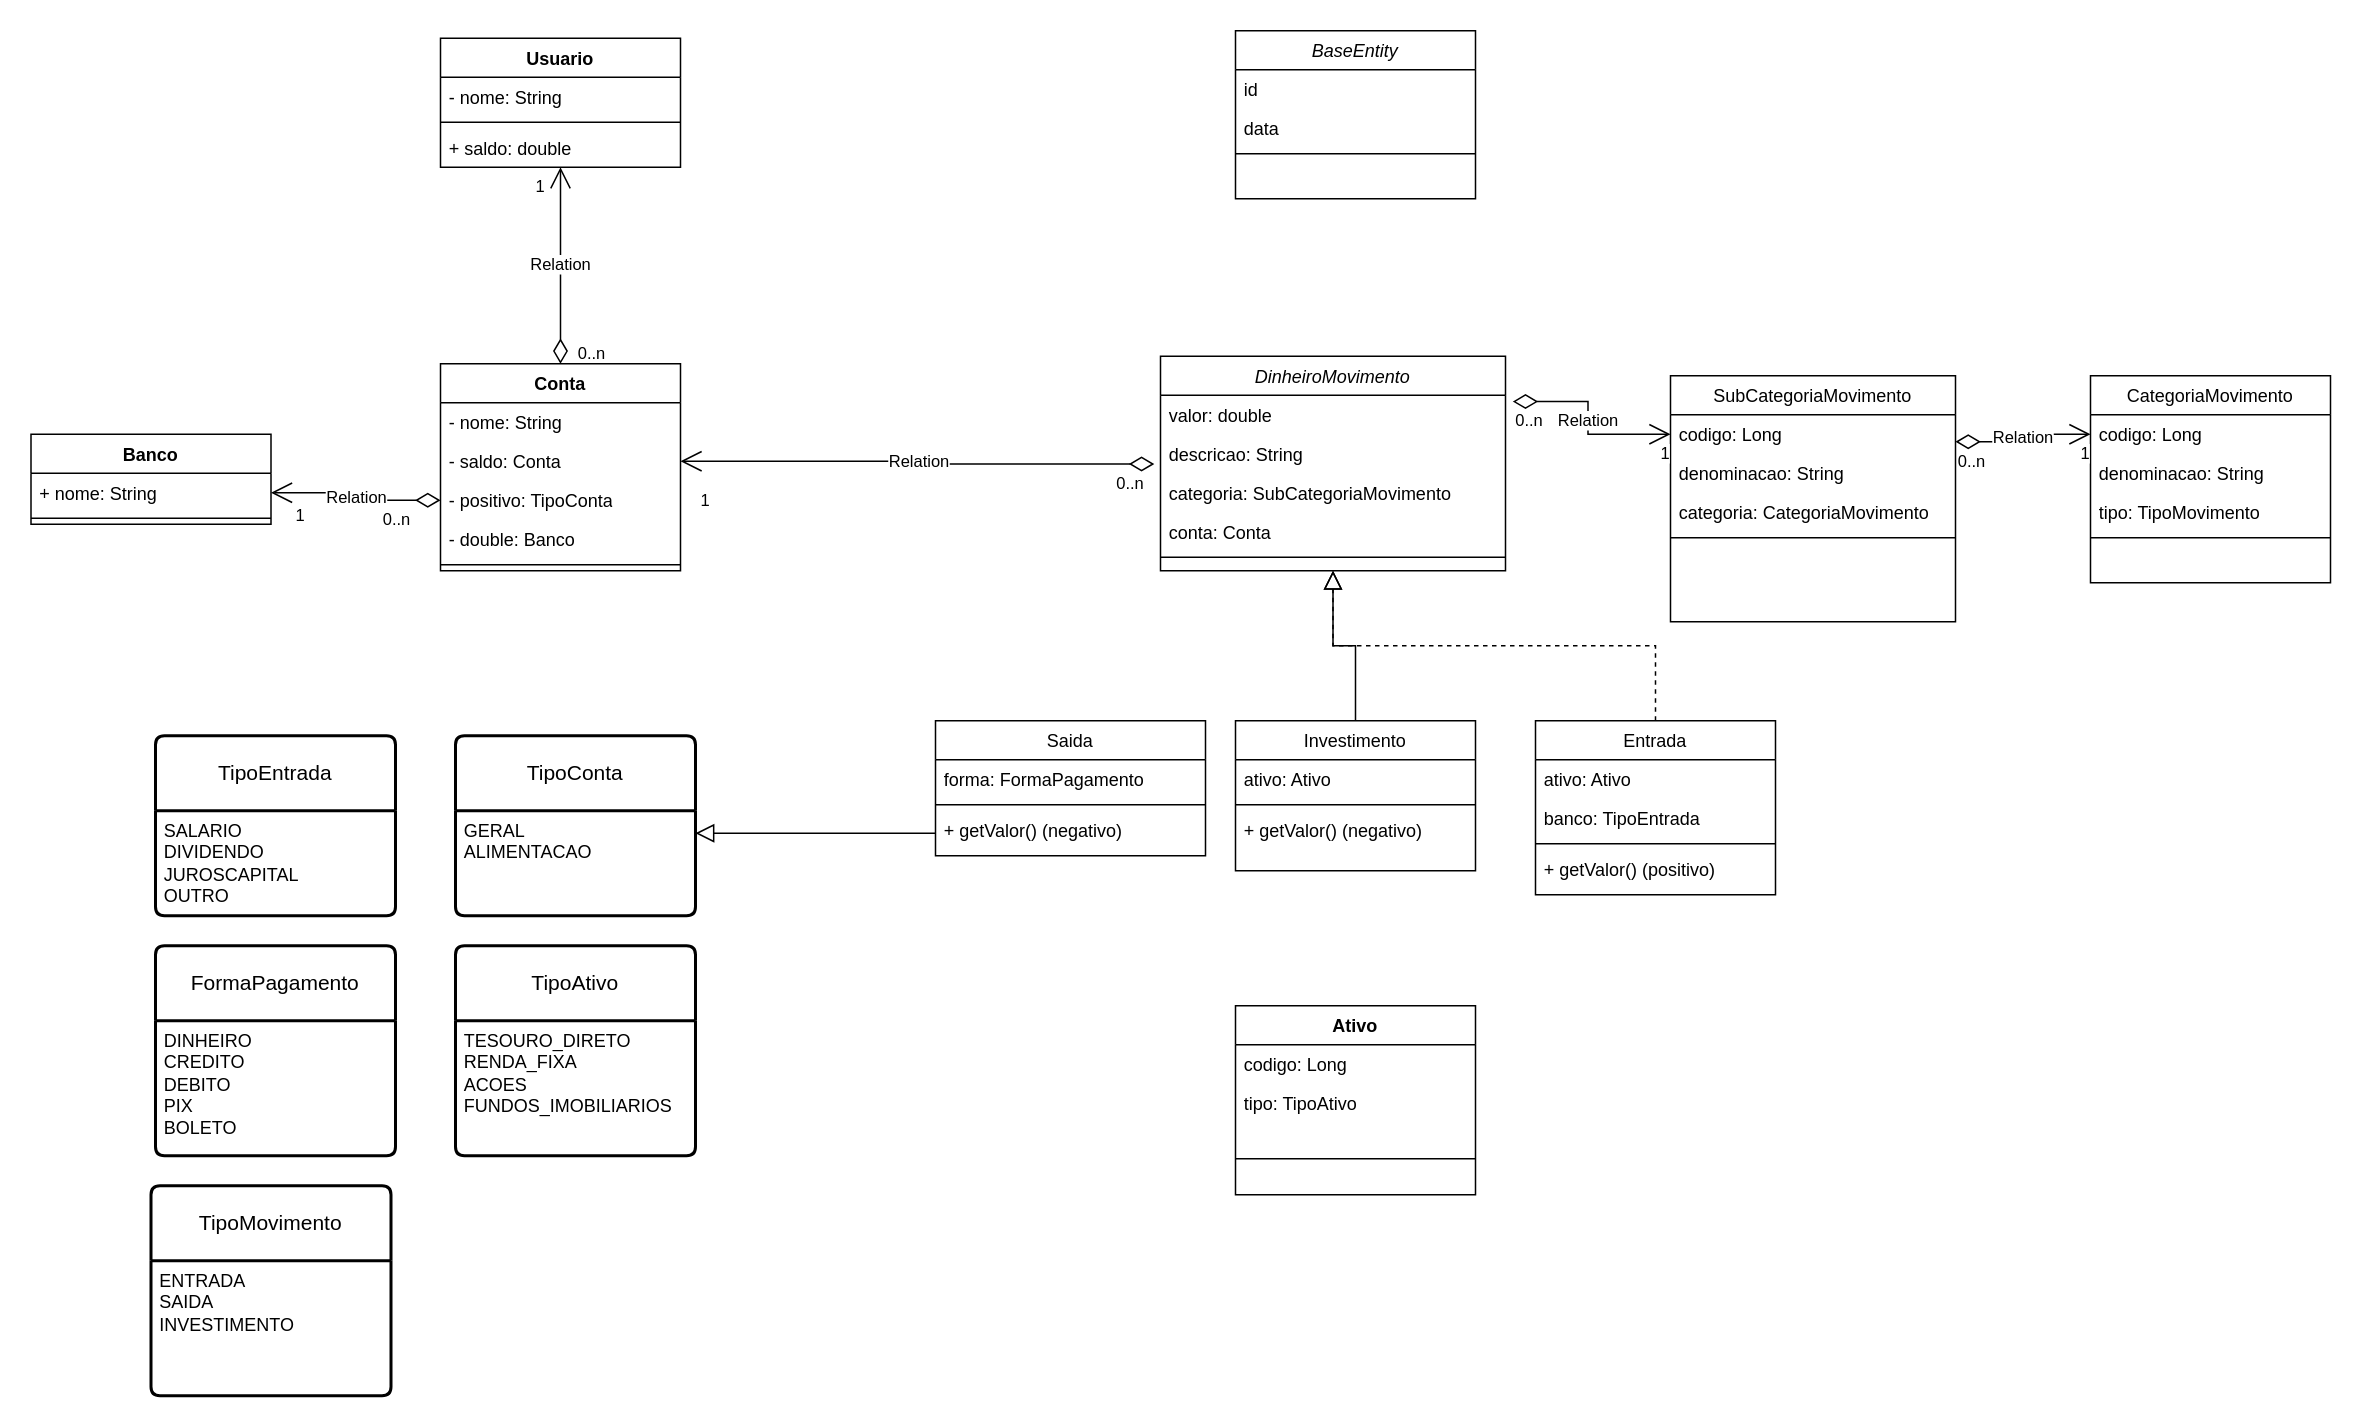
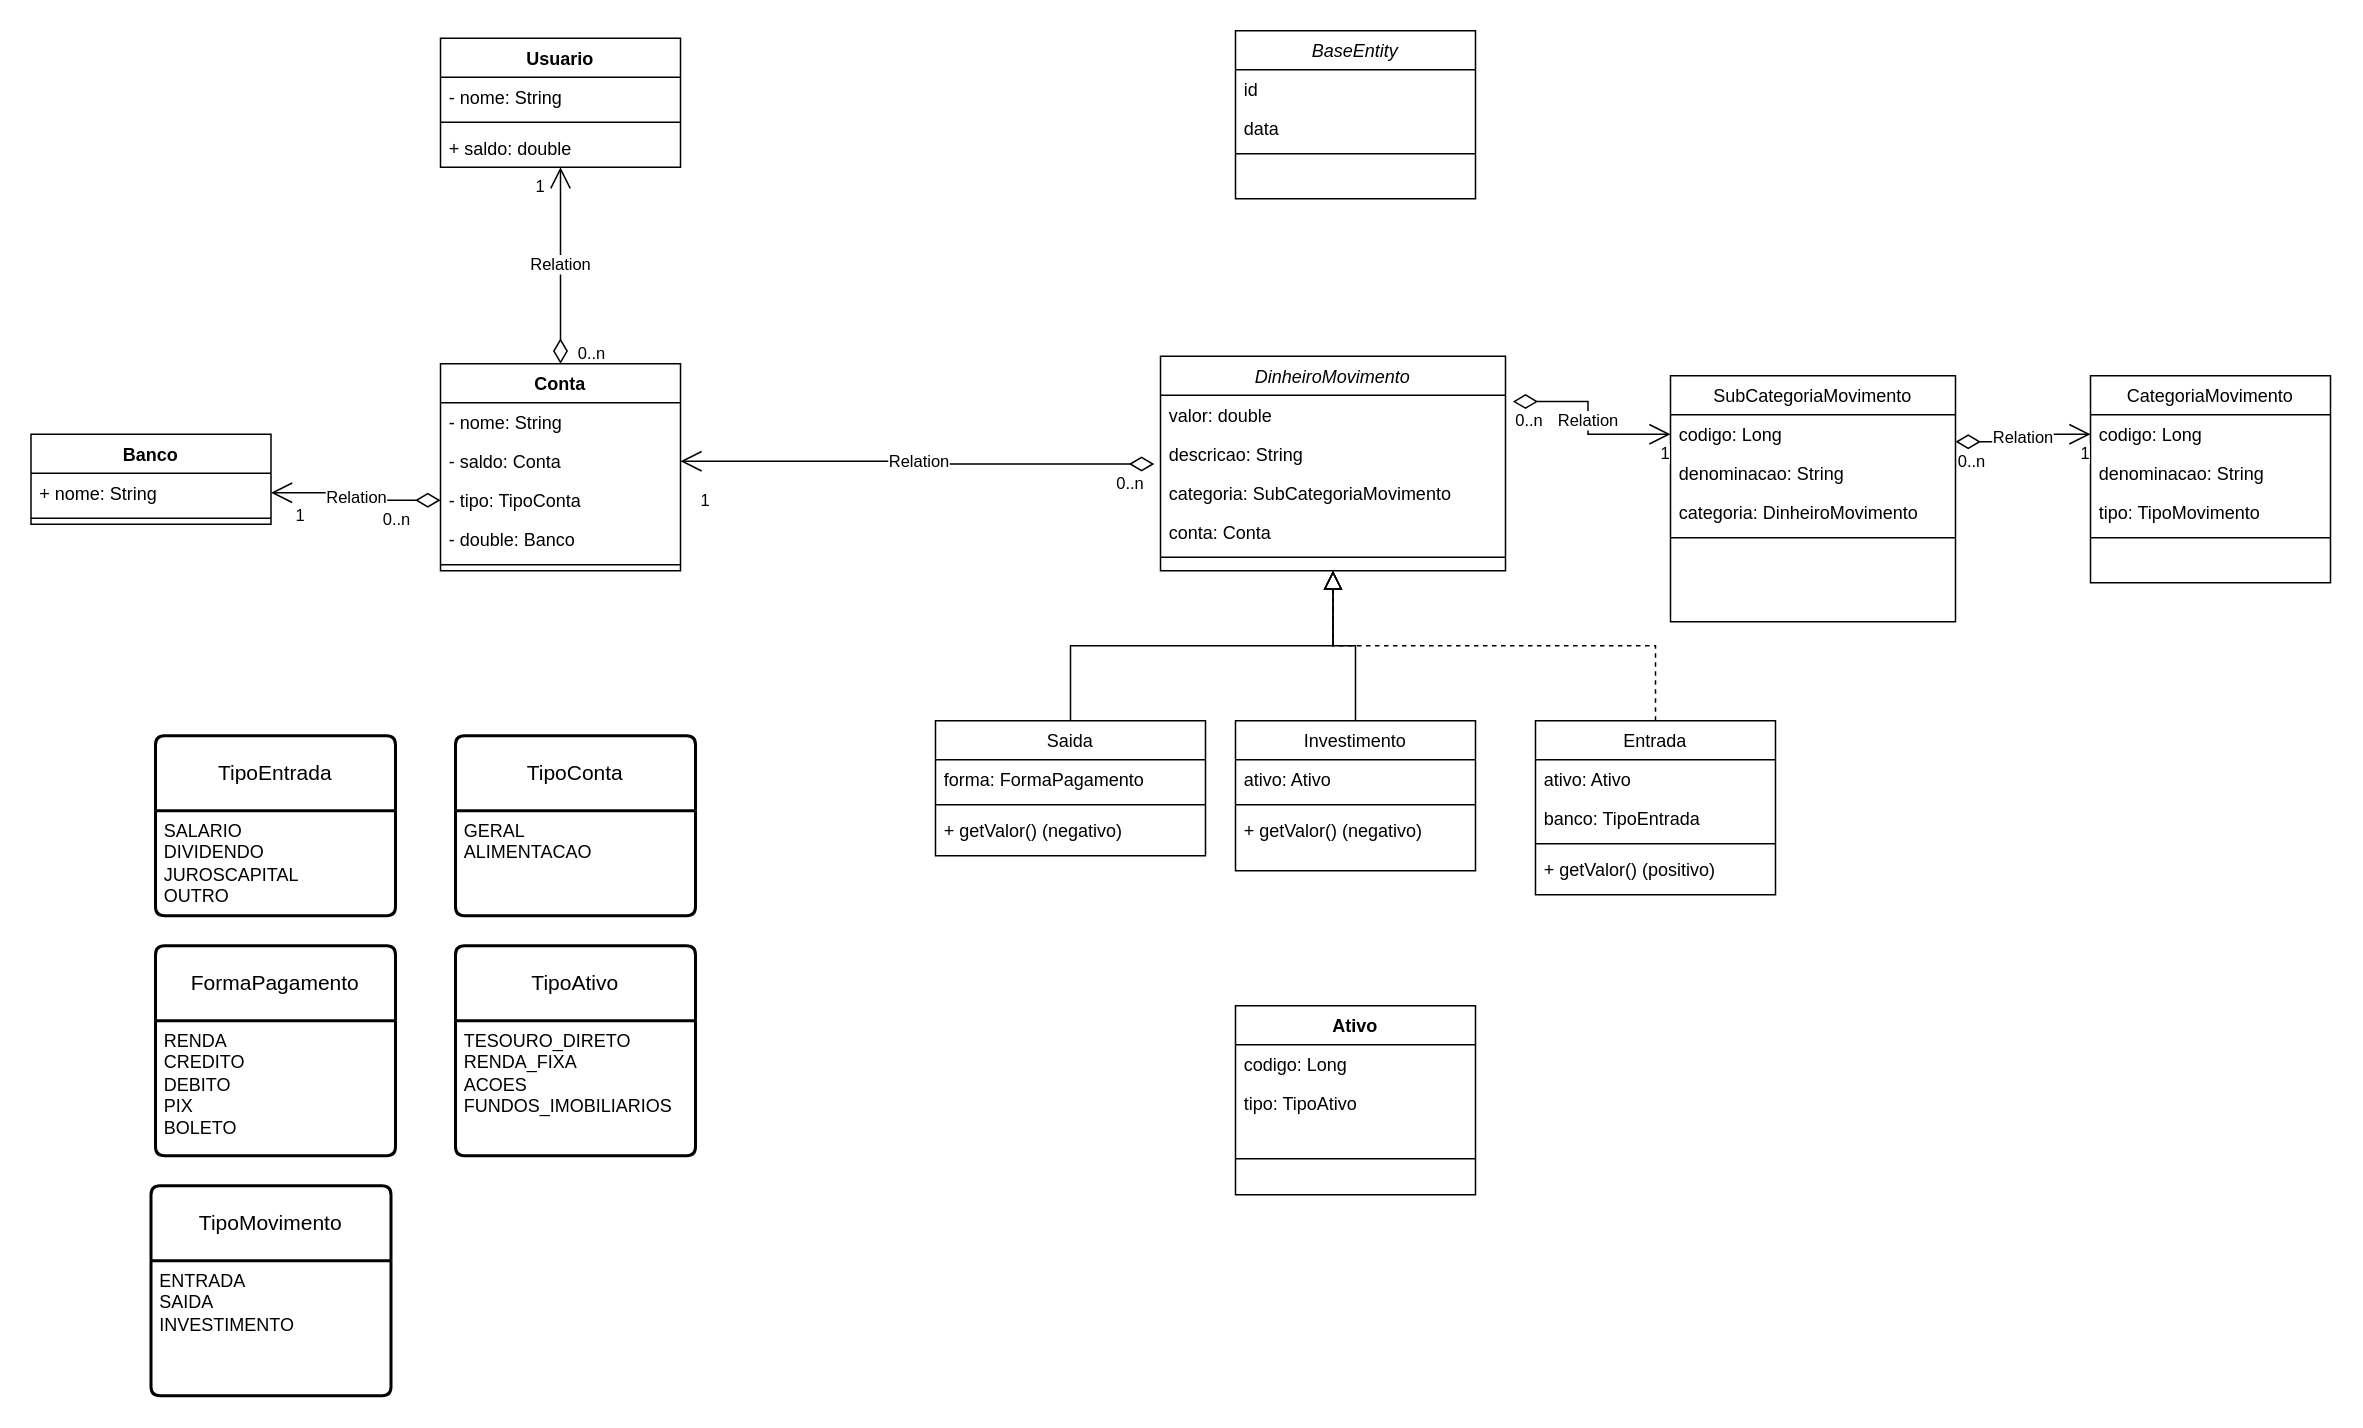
node "- positivo: TipoConta": label "- positivo: TipoConta" -> "- tipo: TipoConta"
node "categoria: CategoriaMovimento": label "categoria: CategoriaMovimento" -> "categoria: DinheiroMovimento"
edge "Saida" -> "GERAL ALIMENTACAO": now "Saida" -> "DinheiroMovimento"
node "DINHEIRO CREDITO DEBITO PIX BOLETO": label "DINHEIRO CREDITO DEBITO PIX BOLETO" -> "RENDA CREDITO DEBITO PIX BOLETO"
